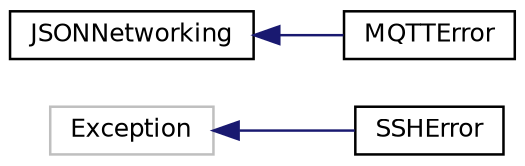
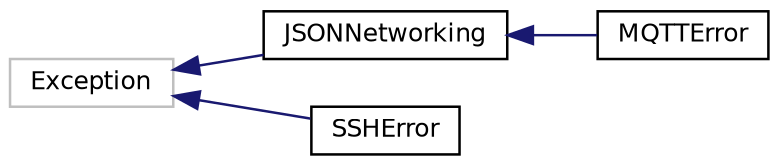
edge "JSONNetworking" -> "Exception": added
